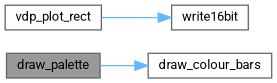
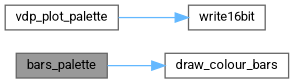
node "vdp_plot_rect": label "vdp_plot_rect" -> "vdp_plot_palette"
node "draw_palette": label "draw_palette" -> "bars_palette"
